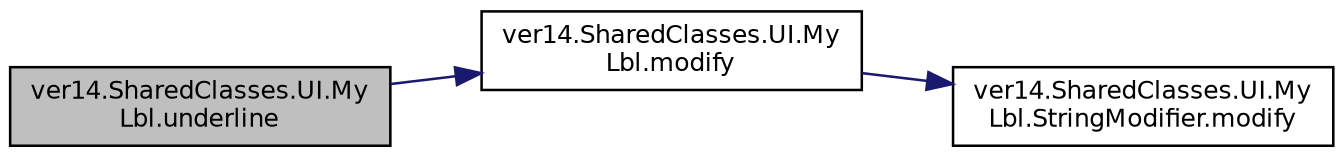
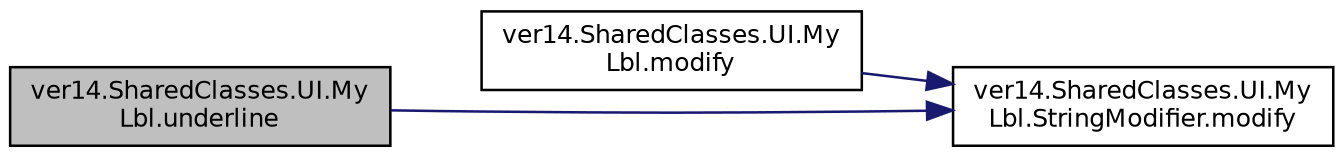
edge "ver14.SharedClasses.UI.My Lbl.underline" -> "ver14.SharedClasses.UI.My Lbl.modify": now "ver14.SharedClasses.UI.My Lbl.underline" -> "ver14.SharedClasses.UI.My Lbl.StringModifier.modify"
